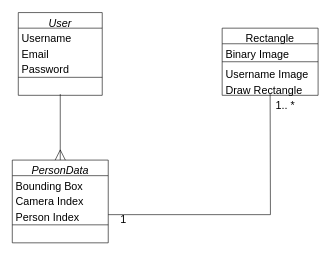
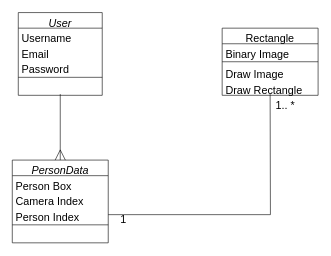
node "Username Image": label "Username Image" -> "Draw Image"
node "Bounding Box": label "Bounding Box" -> "Person Box"
